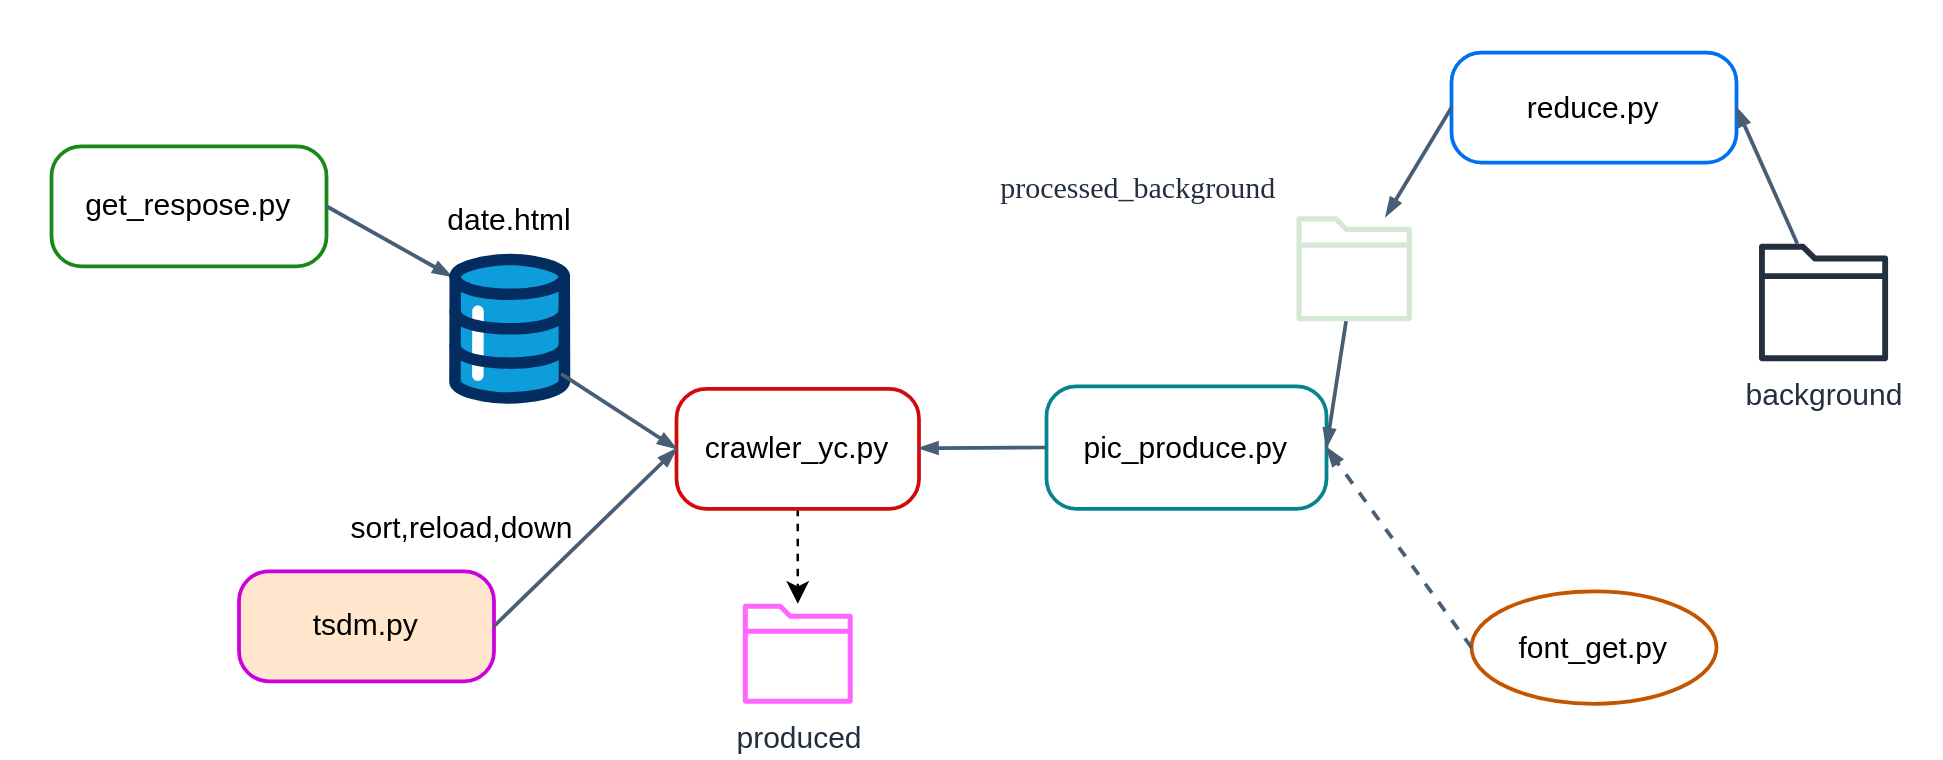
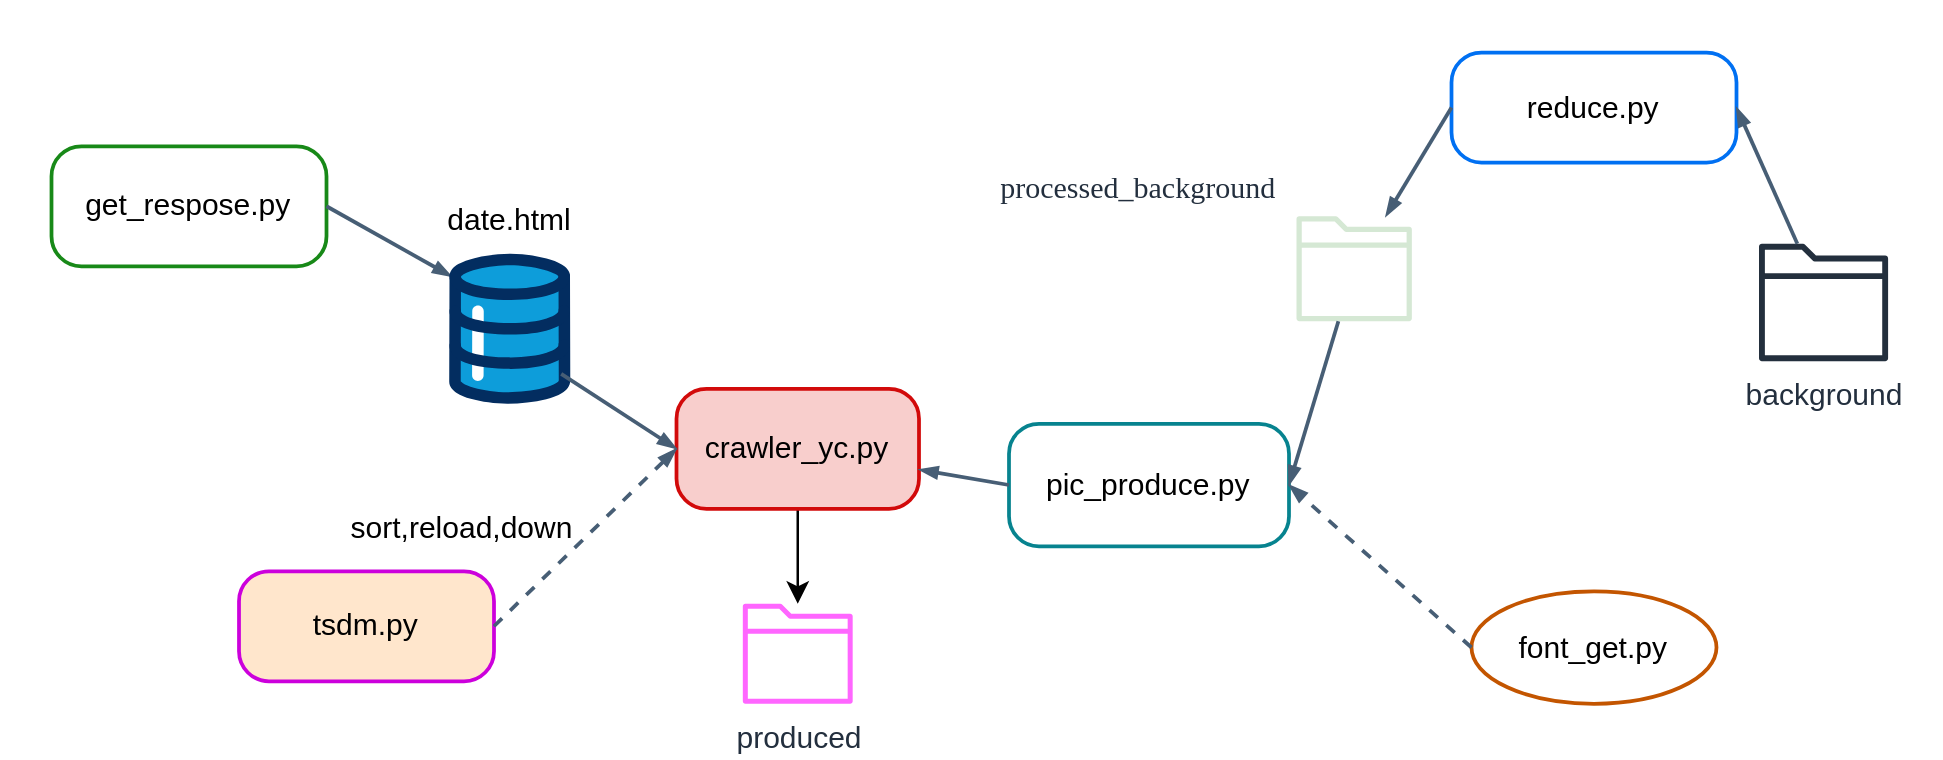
node "pic_produce.py": moved (1186, 448) -> (1149, 485)
node "crawler_yc.py": fillcolor #ffffff -> #f8cecc
edge "tsdm.py" -> "crawler_yc.py": style solid -> dashed
edge "crawler_yc.py" -> "produced": style dashed -> solid
